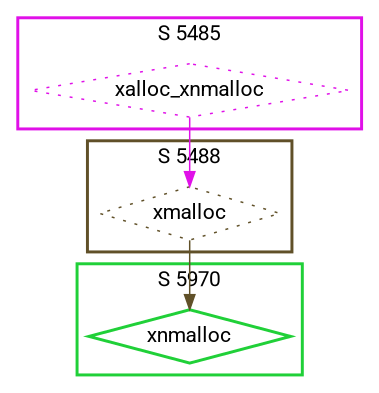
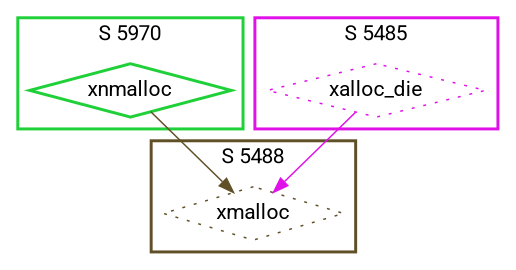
node "xalloc_xnmalloc": label "xalloc_xnmalloc" -> "xalloc_die"
edge "xmalloc" -> "xnmalloc": reversed
